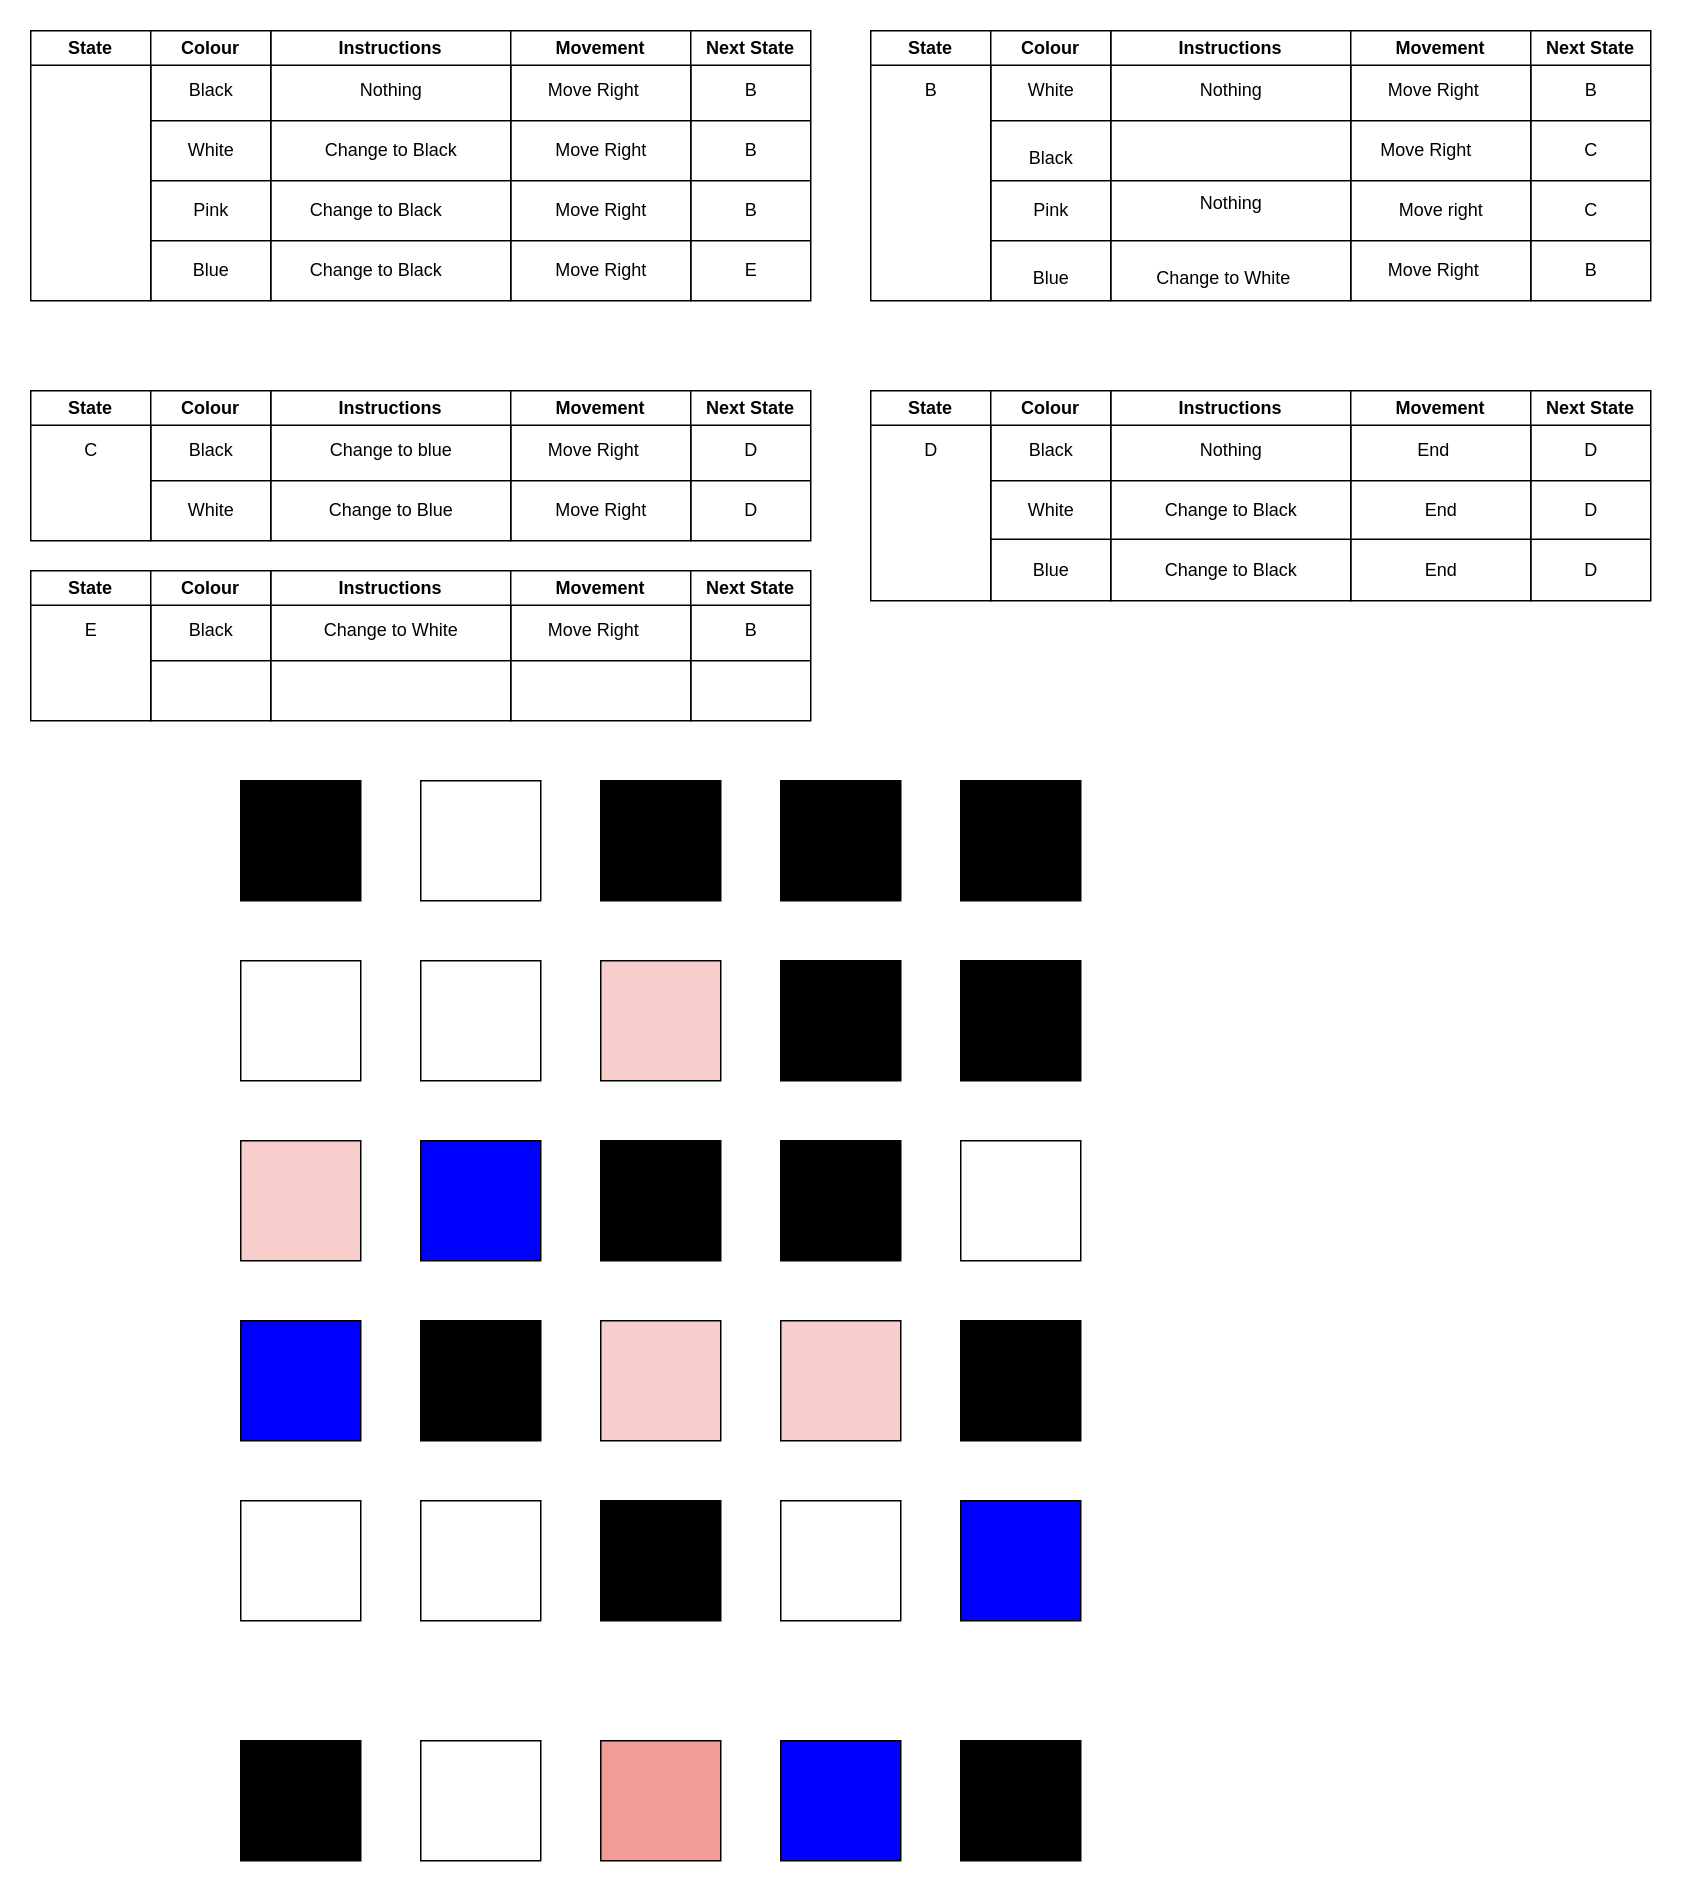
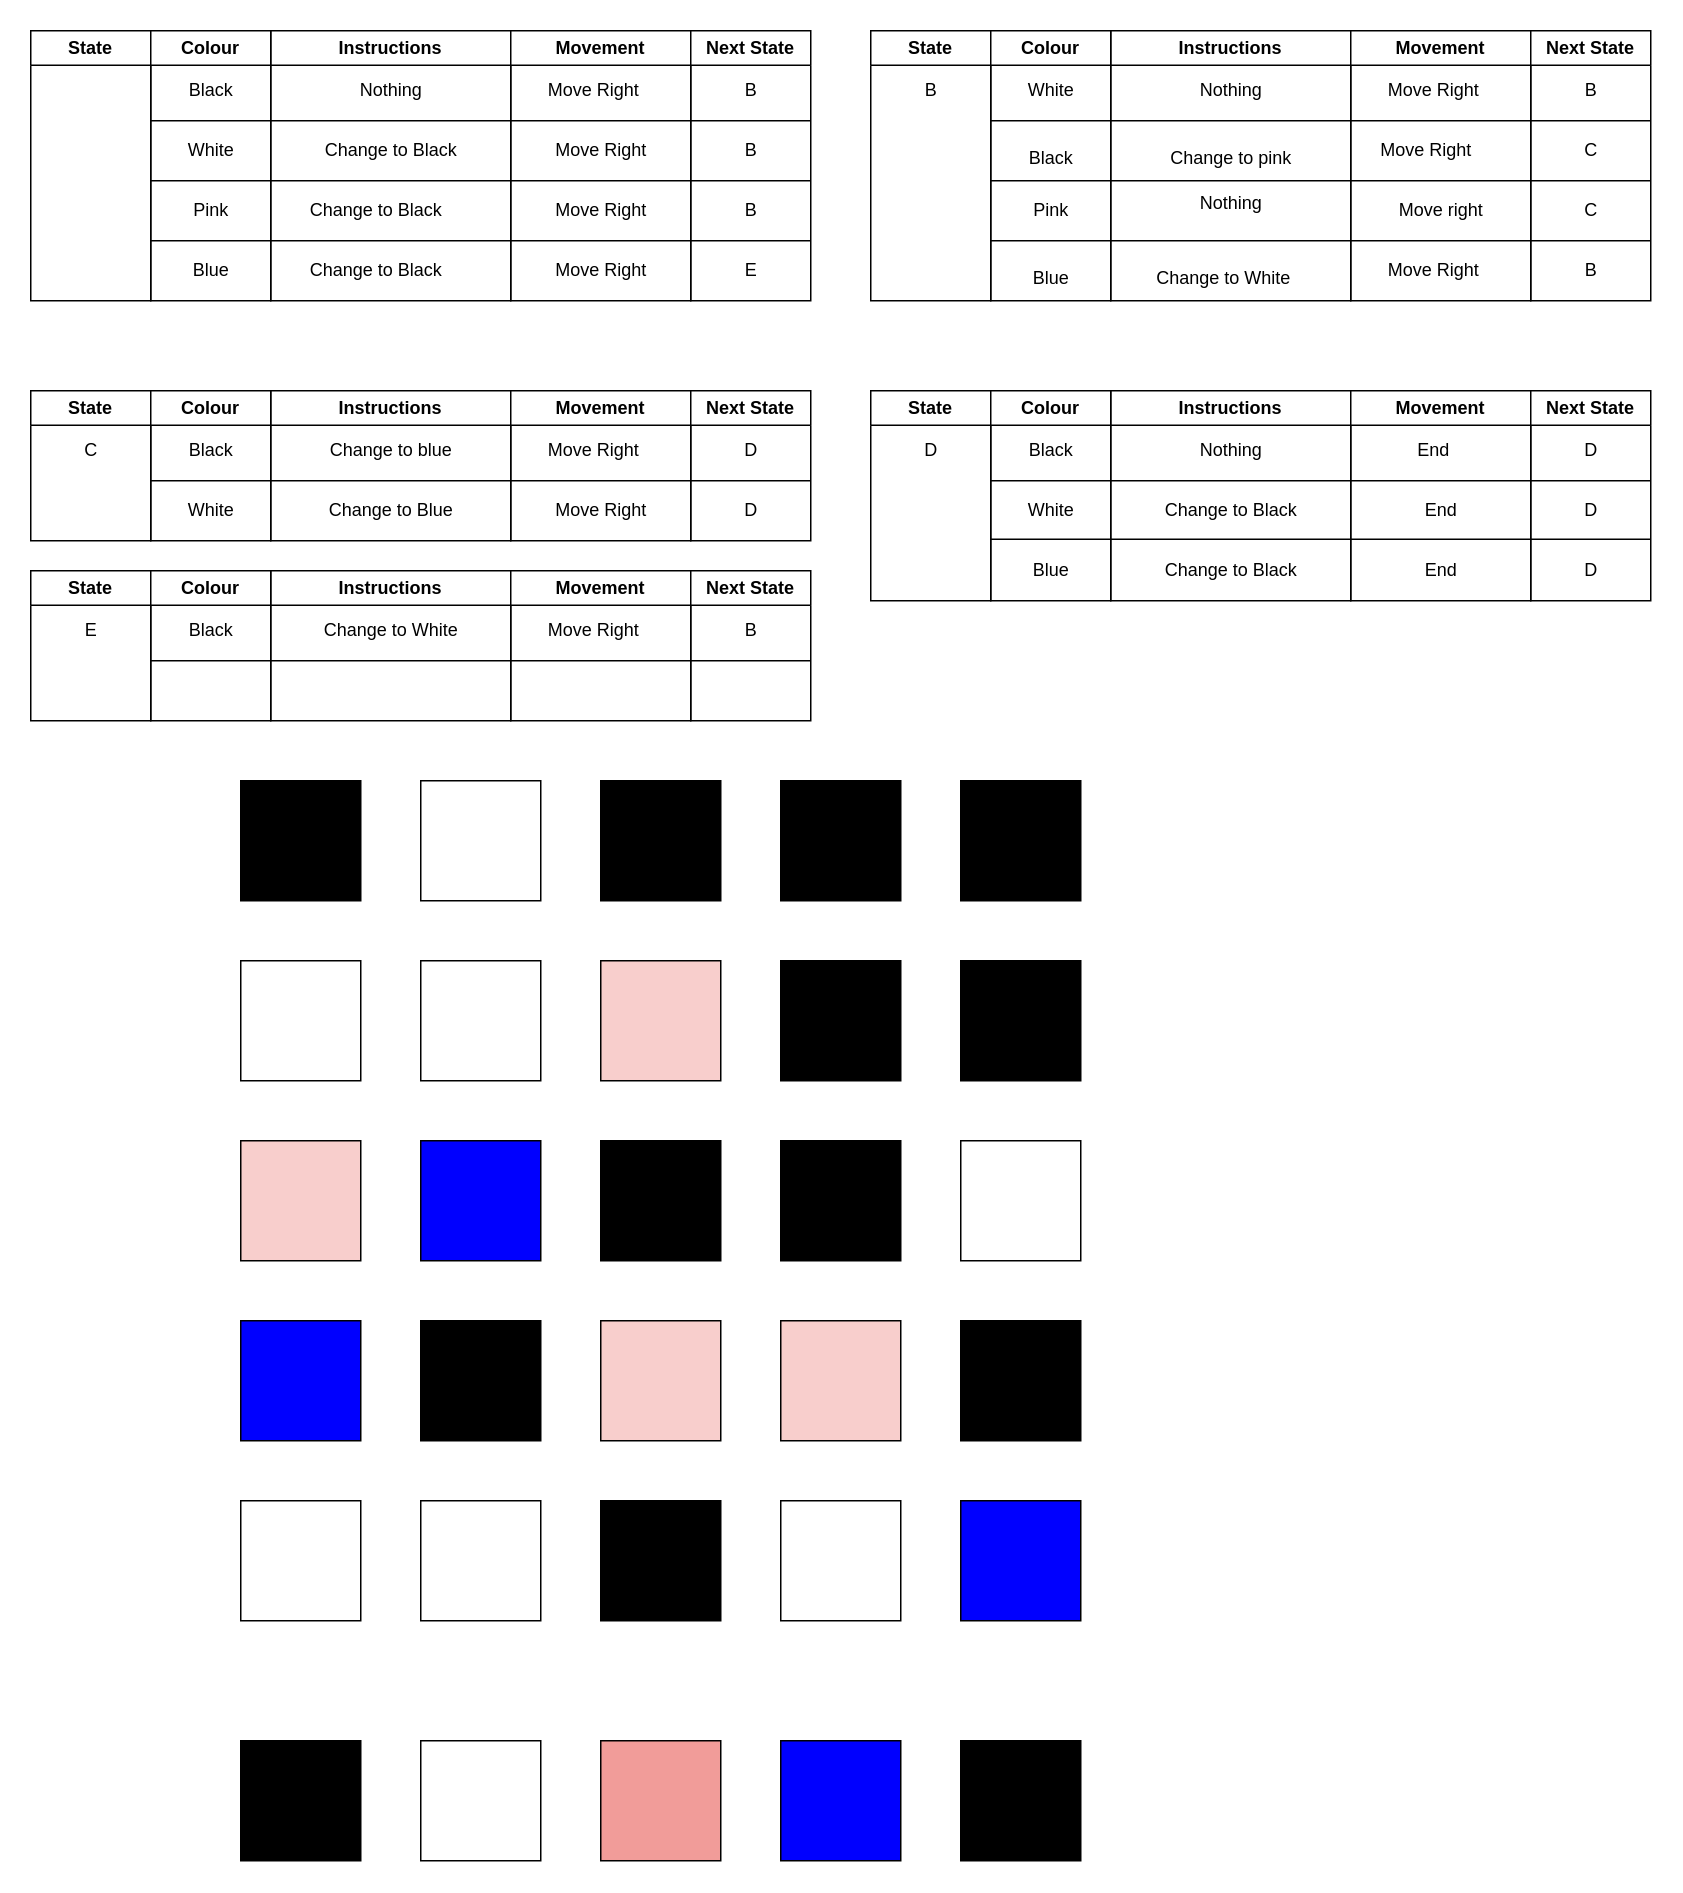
node "Change to pink": added
